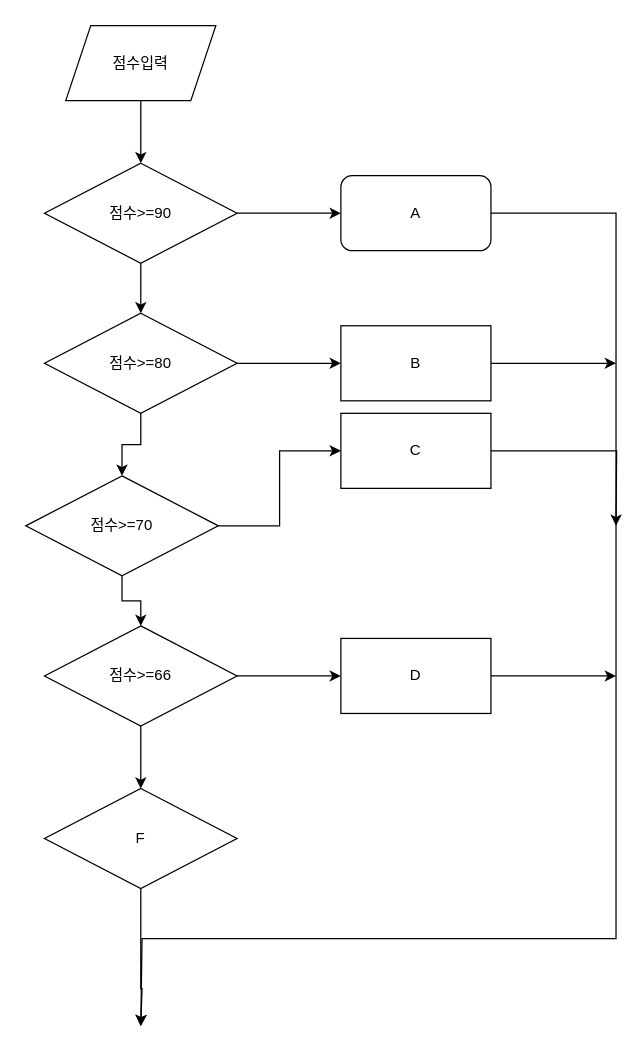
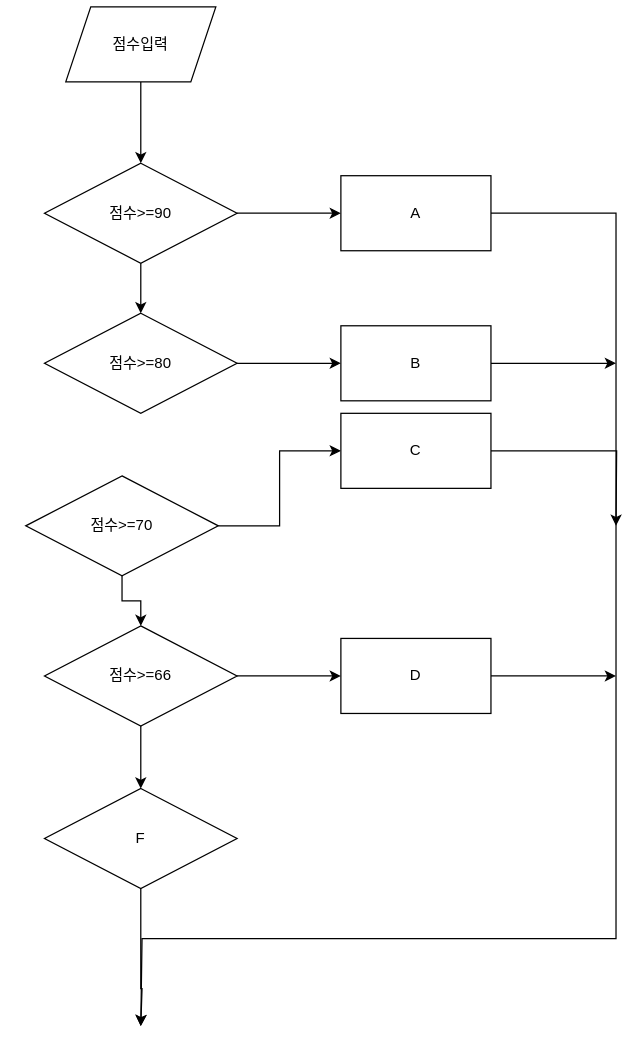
node "점수입력": moved (141, 63) -> (141, 44)
node "A": shape rounded rectangle -> rectangle
edge "점수>=80" -> "점수>=70": removed
